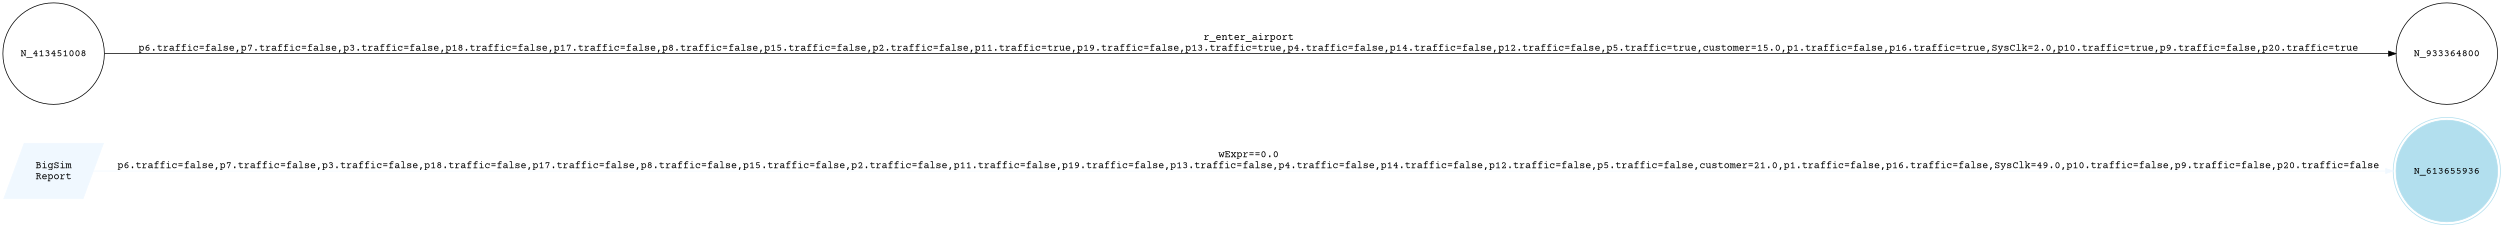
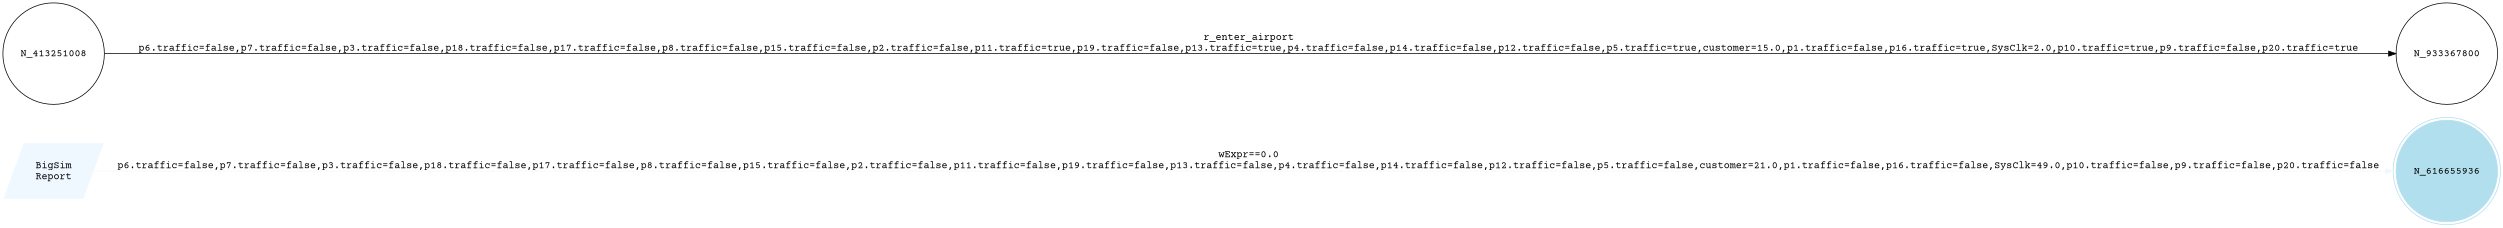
node "N_413451008": label "N_413451008" -> "N_413251008"
node "N_933364800": label "N_933364800" -> "N_933367800"
node "N_613655936": label "N_613655936" -> "N_616655936"
